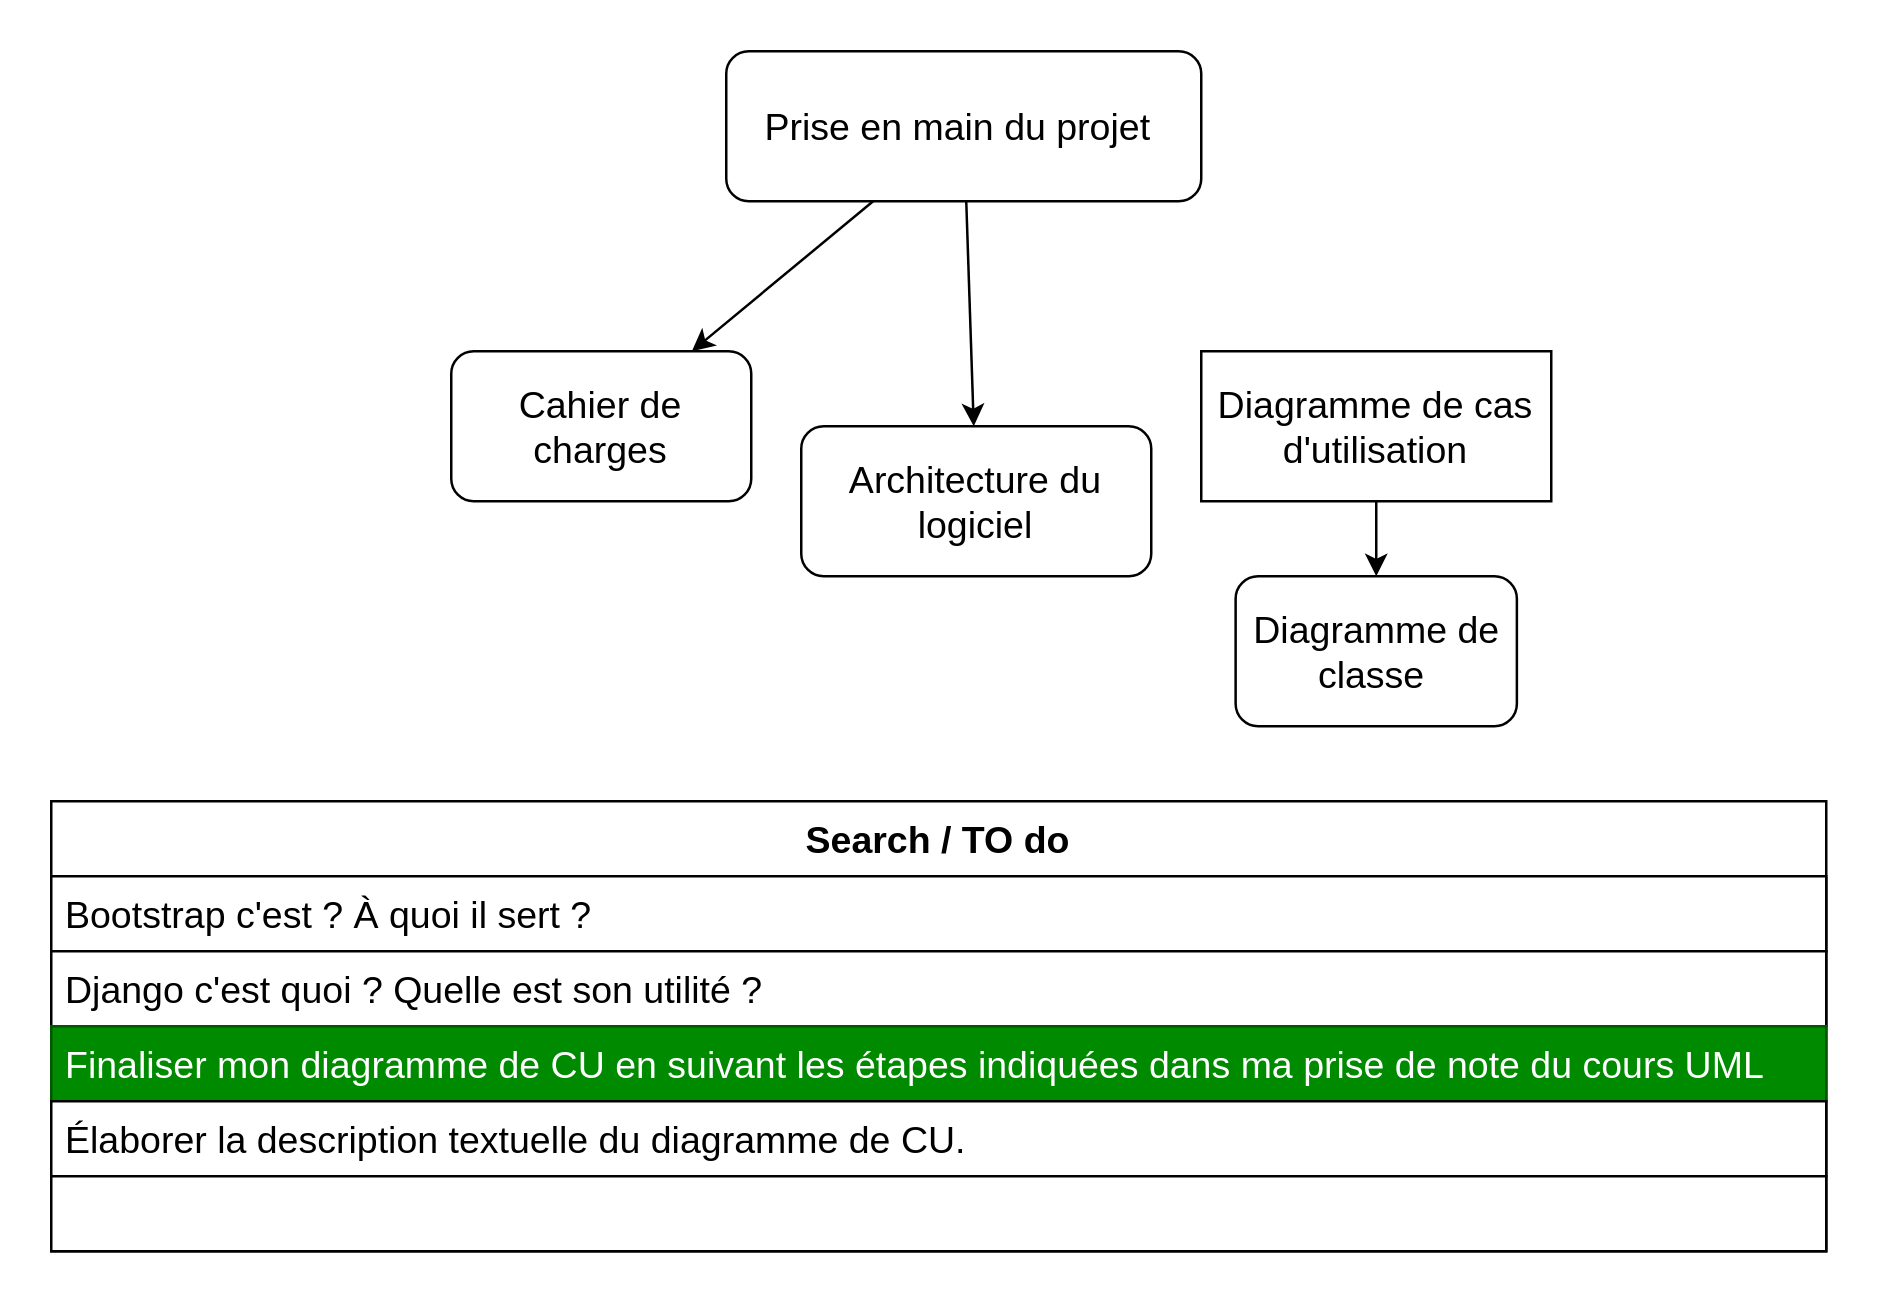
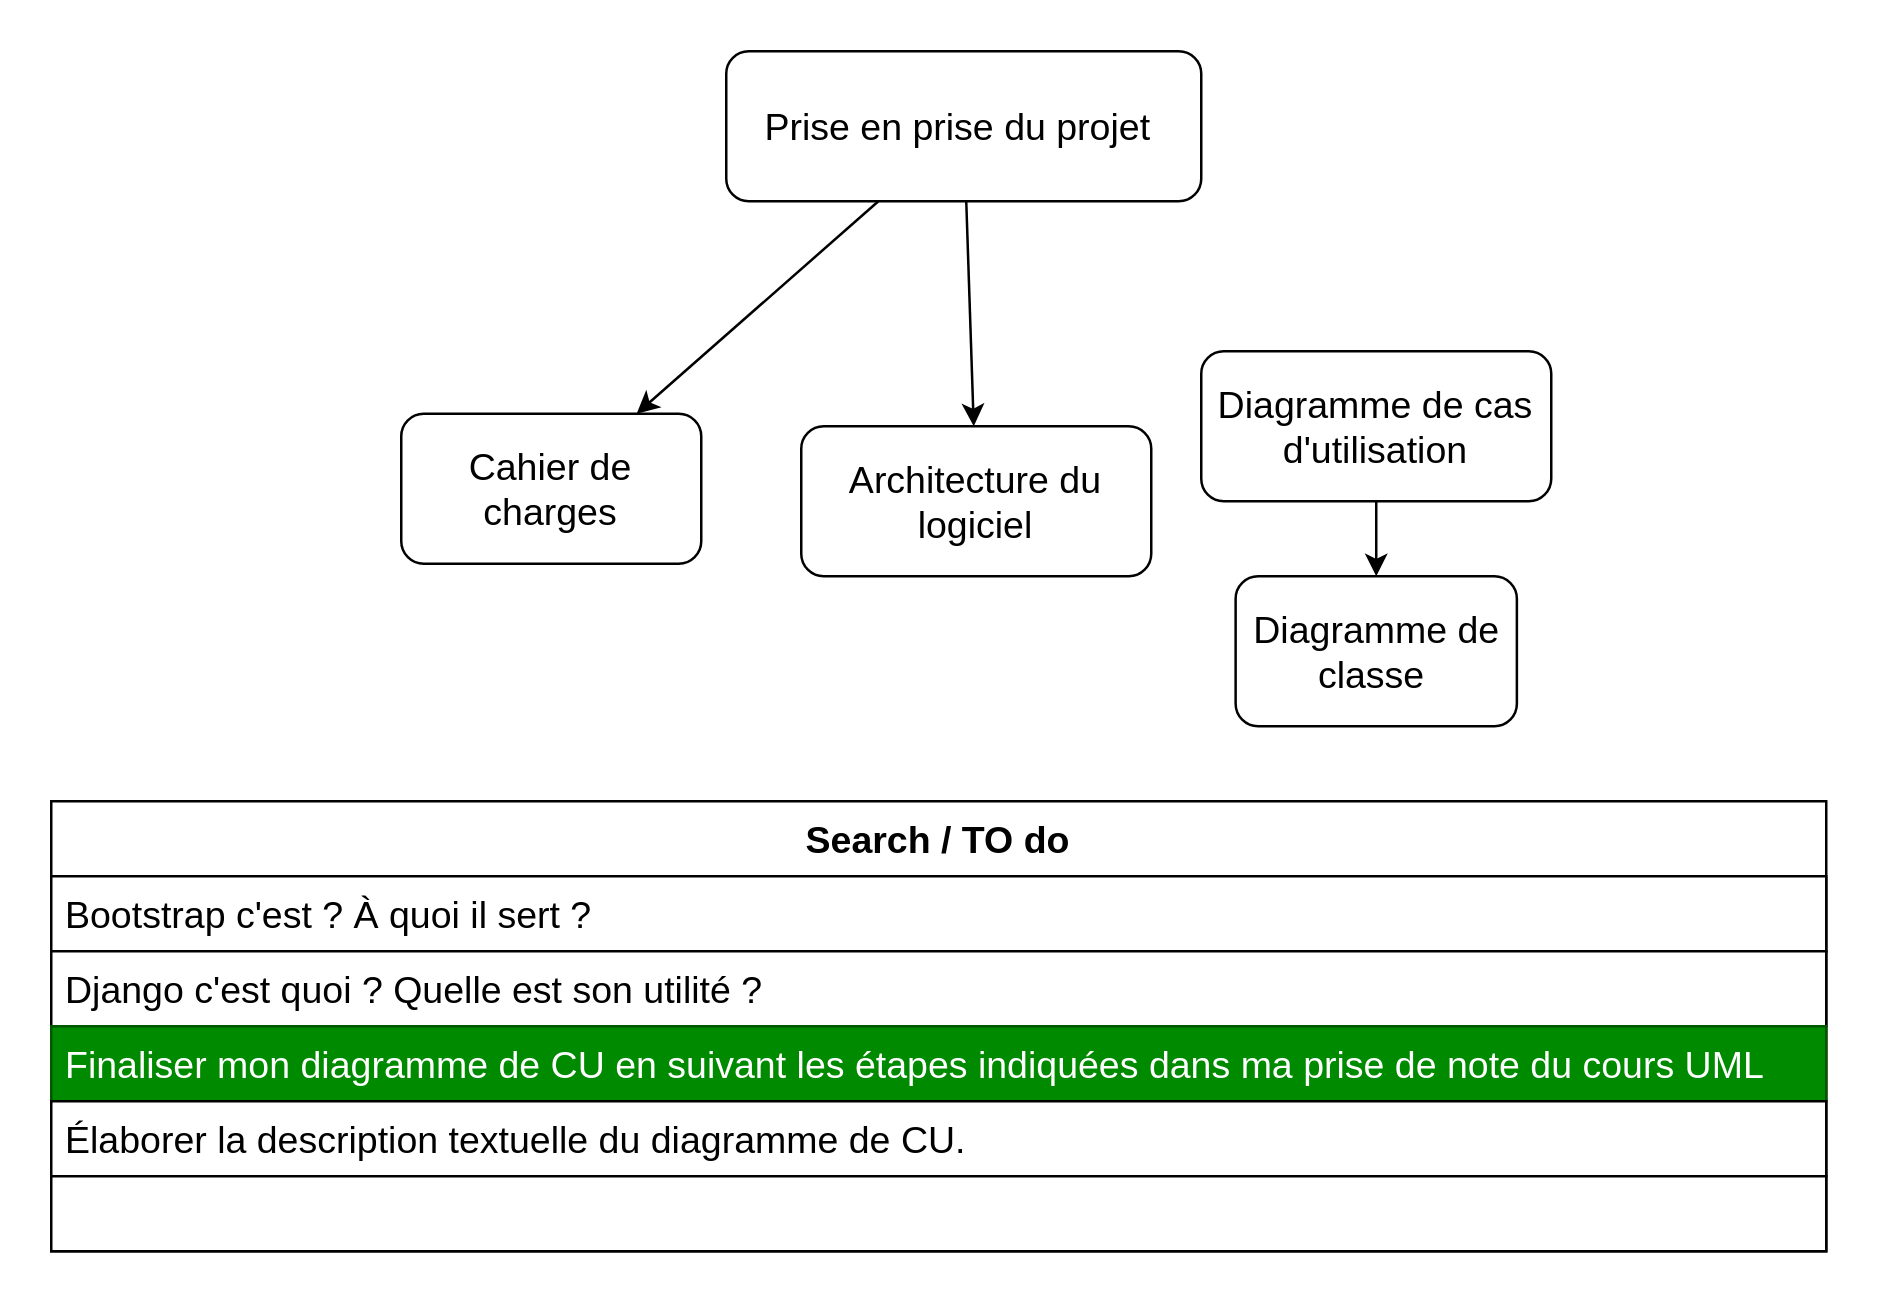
node "Prise en main du projet": label "Prise en main du projet" -> "Prise en prise du projet"
node "Cahier de charges": moved (601, 426) -> (551, 489)
node "Diagramme de cas d'utilisation": shape rectangle -> rounded rectangle
